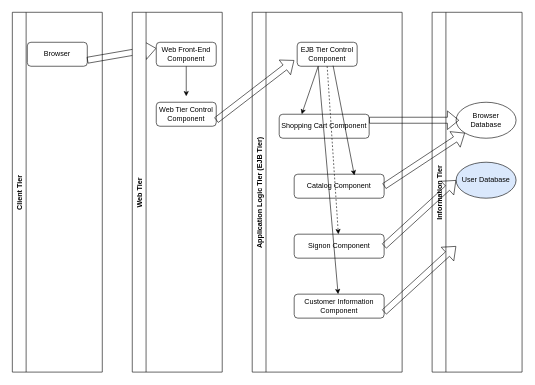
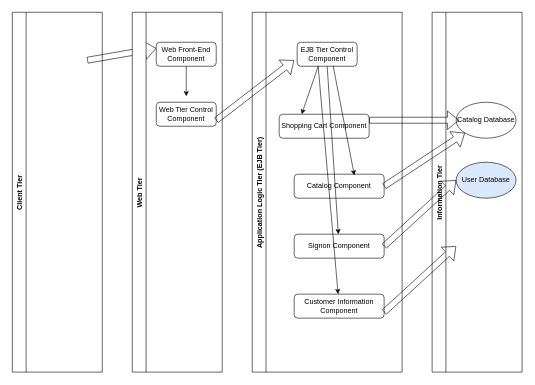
node "Browser": removed
node "Browser Database": label "Browser Database" -> "Catalog Database"
edge "EJB Tier Control Component" -> "Signon Component": style dashed -> solid
